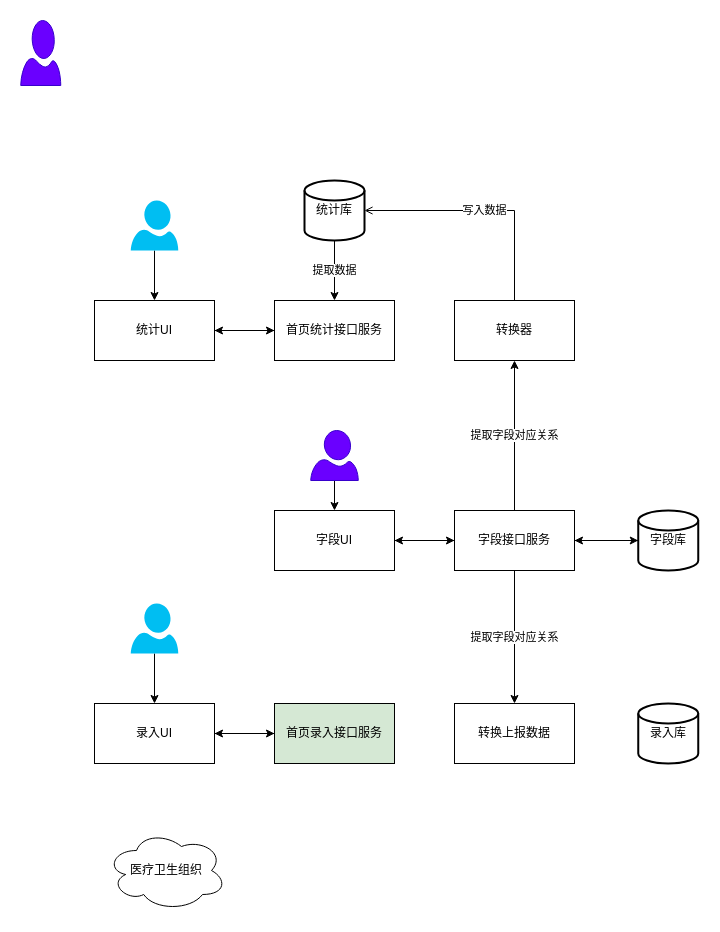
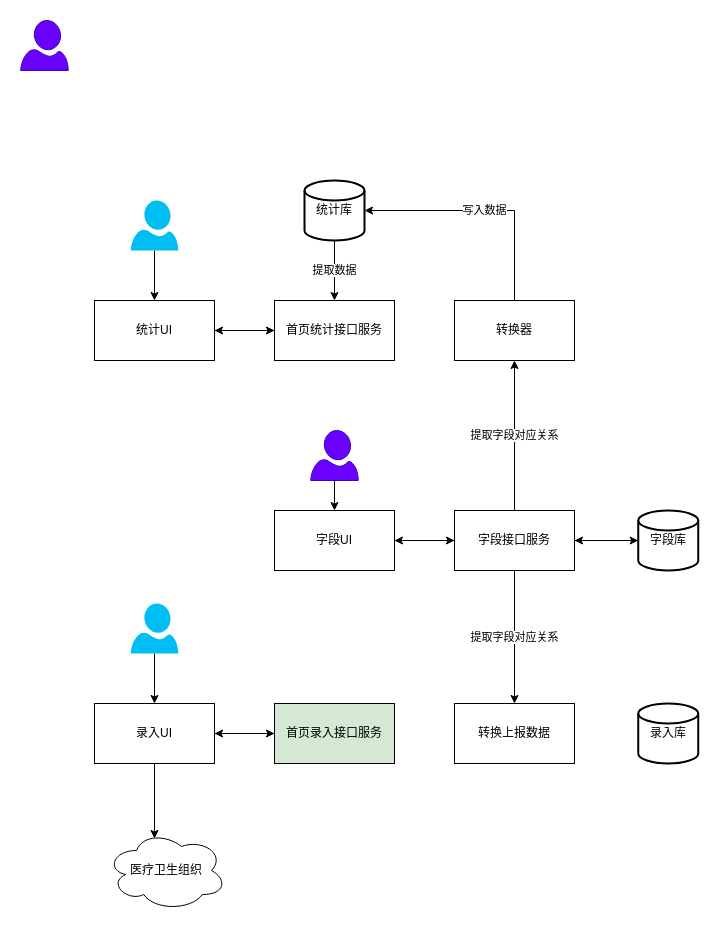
node "管理员": size 40x65 -> 48x50
edge "转换器" -> "统计库": arrowhead open -> classic
edge "录入UI" -> "医疗卫生组织": added
